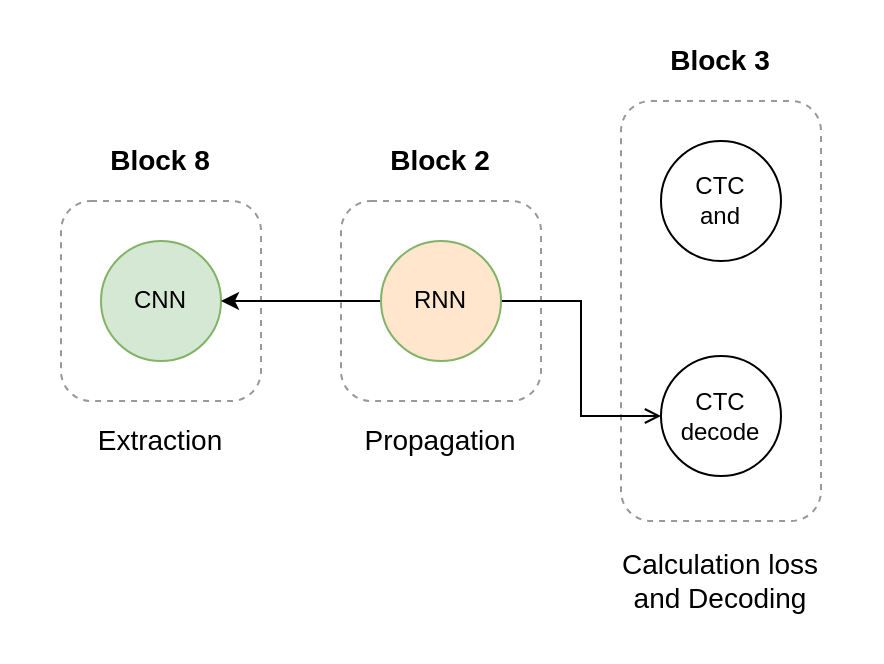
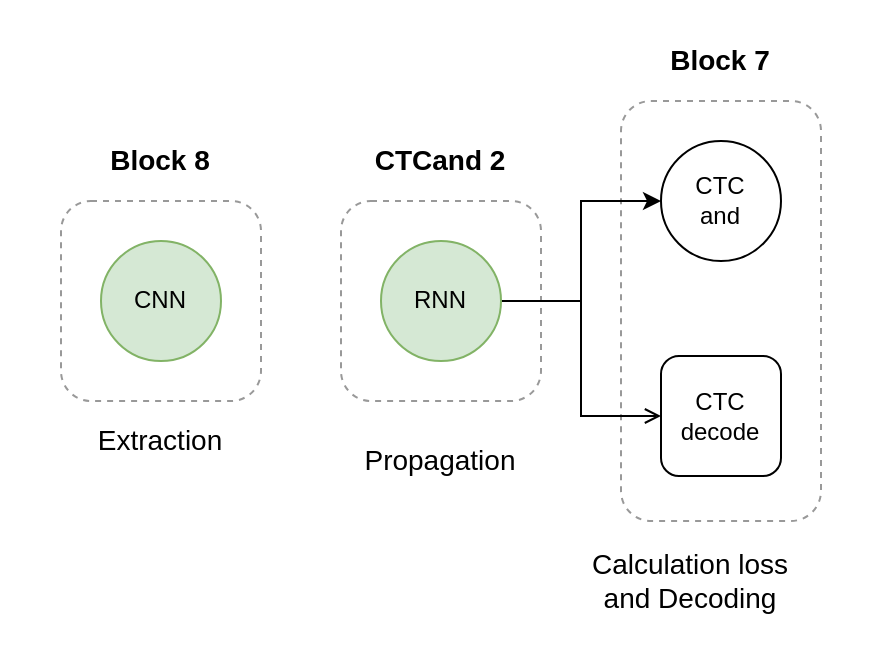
node "Block 3": label "Block 3" -> "Block 7"
node "Block 2": label "Block 2" -> "CTCand 2"
edge "RNN" -> "CNN": now "RNN" -> "CTCand"
node "RNN": fillcolor #ffe6cc -> #d5e8d4
node "CTC decode": shape ellipse -> rounded rectangle
node "Propagation": moved (441, 441) -> (441, 461)
node "Calculation loss and Decoding": moved (721, 581) -> (691, 581)
